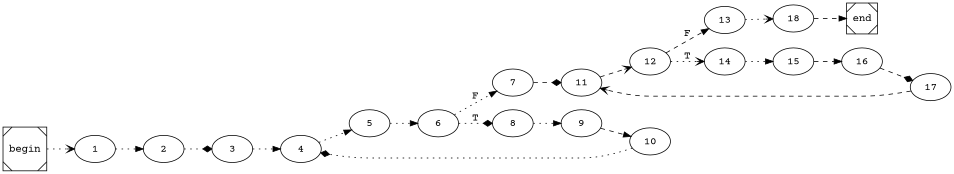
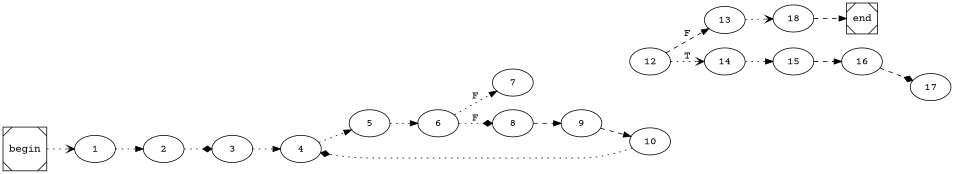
node "11": removed
edge "6" -> "8": label "T" -> "F"
edge "8" -> "9": style dotted -> dashed
